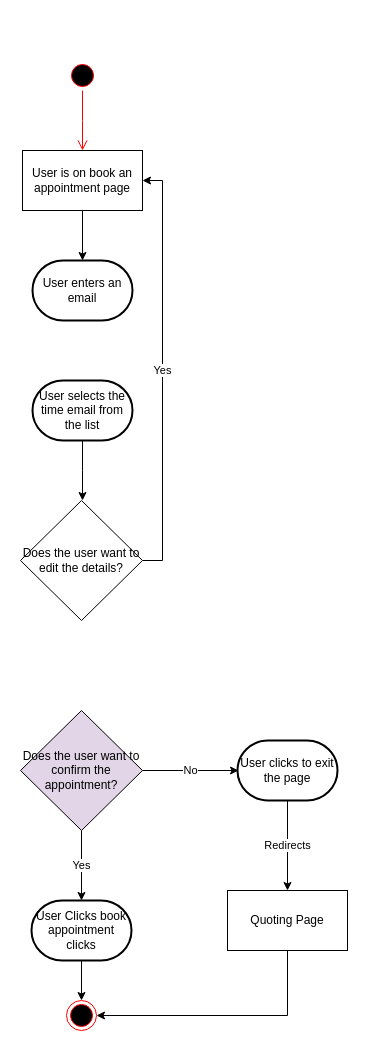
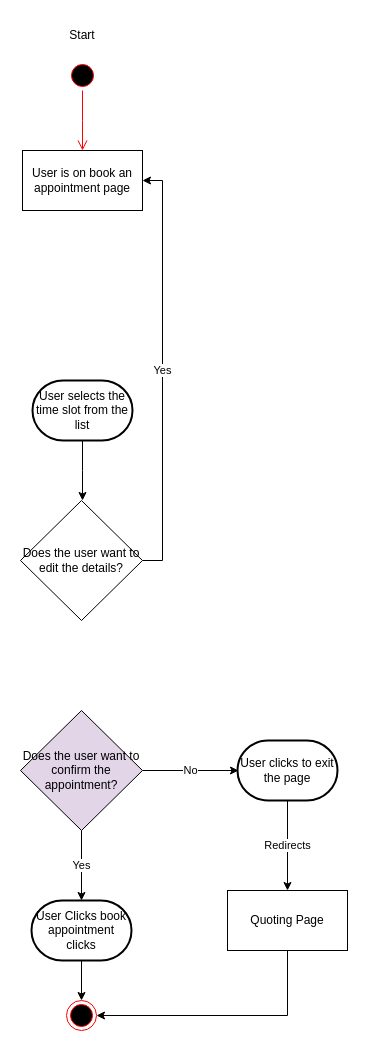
node "Start": added
edge "User is on book an appointment page" -> "User enters an email": removed
node "User enters an email": removed
node "User selects the time email from the list": label "User selects the time email from the list" -> "User selects the time slot from the list"
